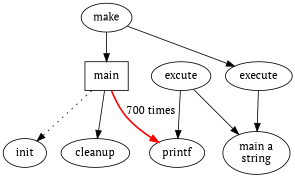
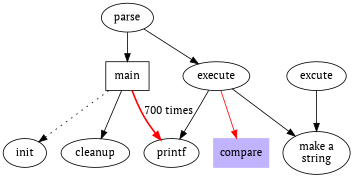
node "make": label "make" -> "parse"
edge "excute" -> "printf": now "execute" -> "printf"
node "compare": added
node "main a string": label "main a string" -> "make a string"
